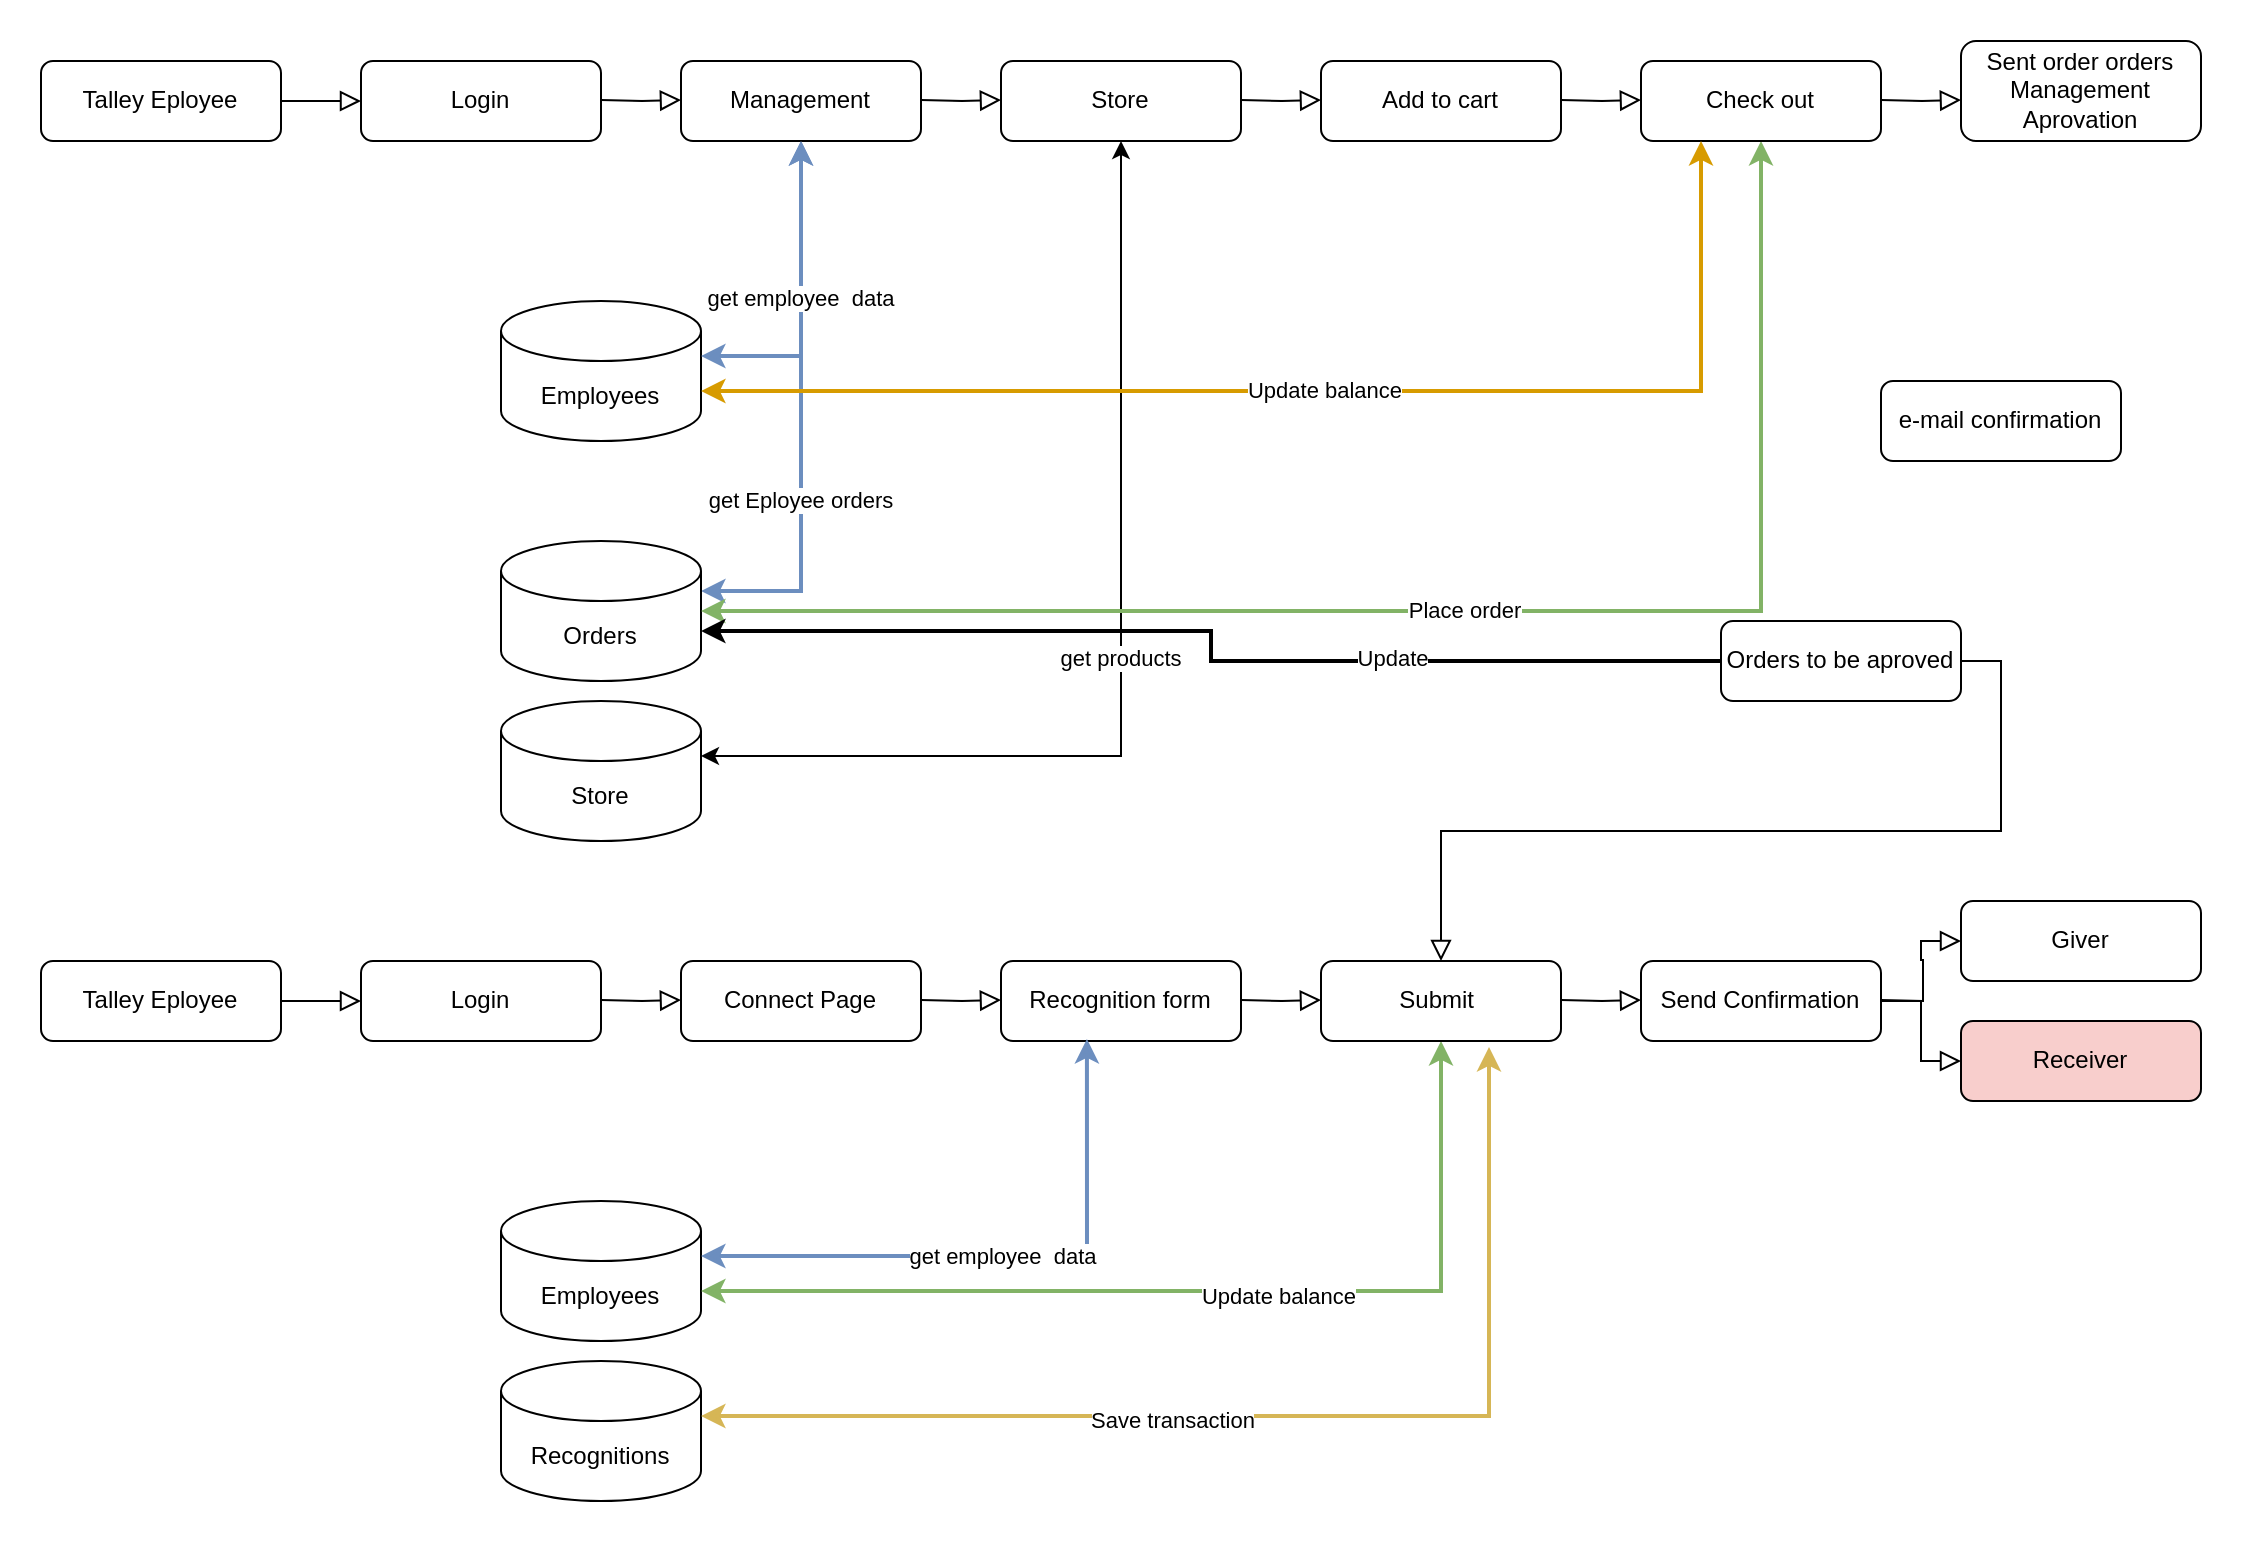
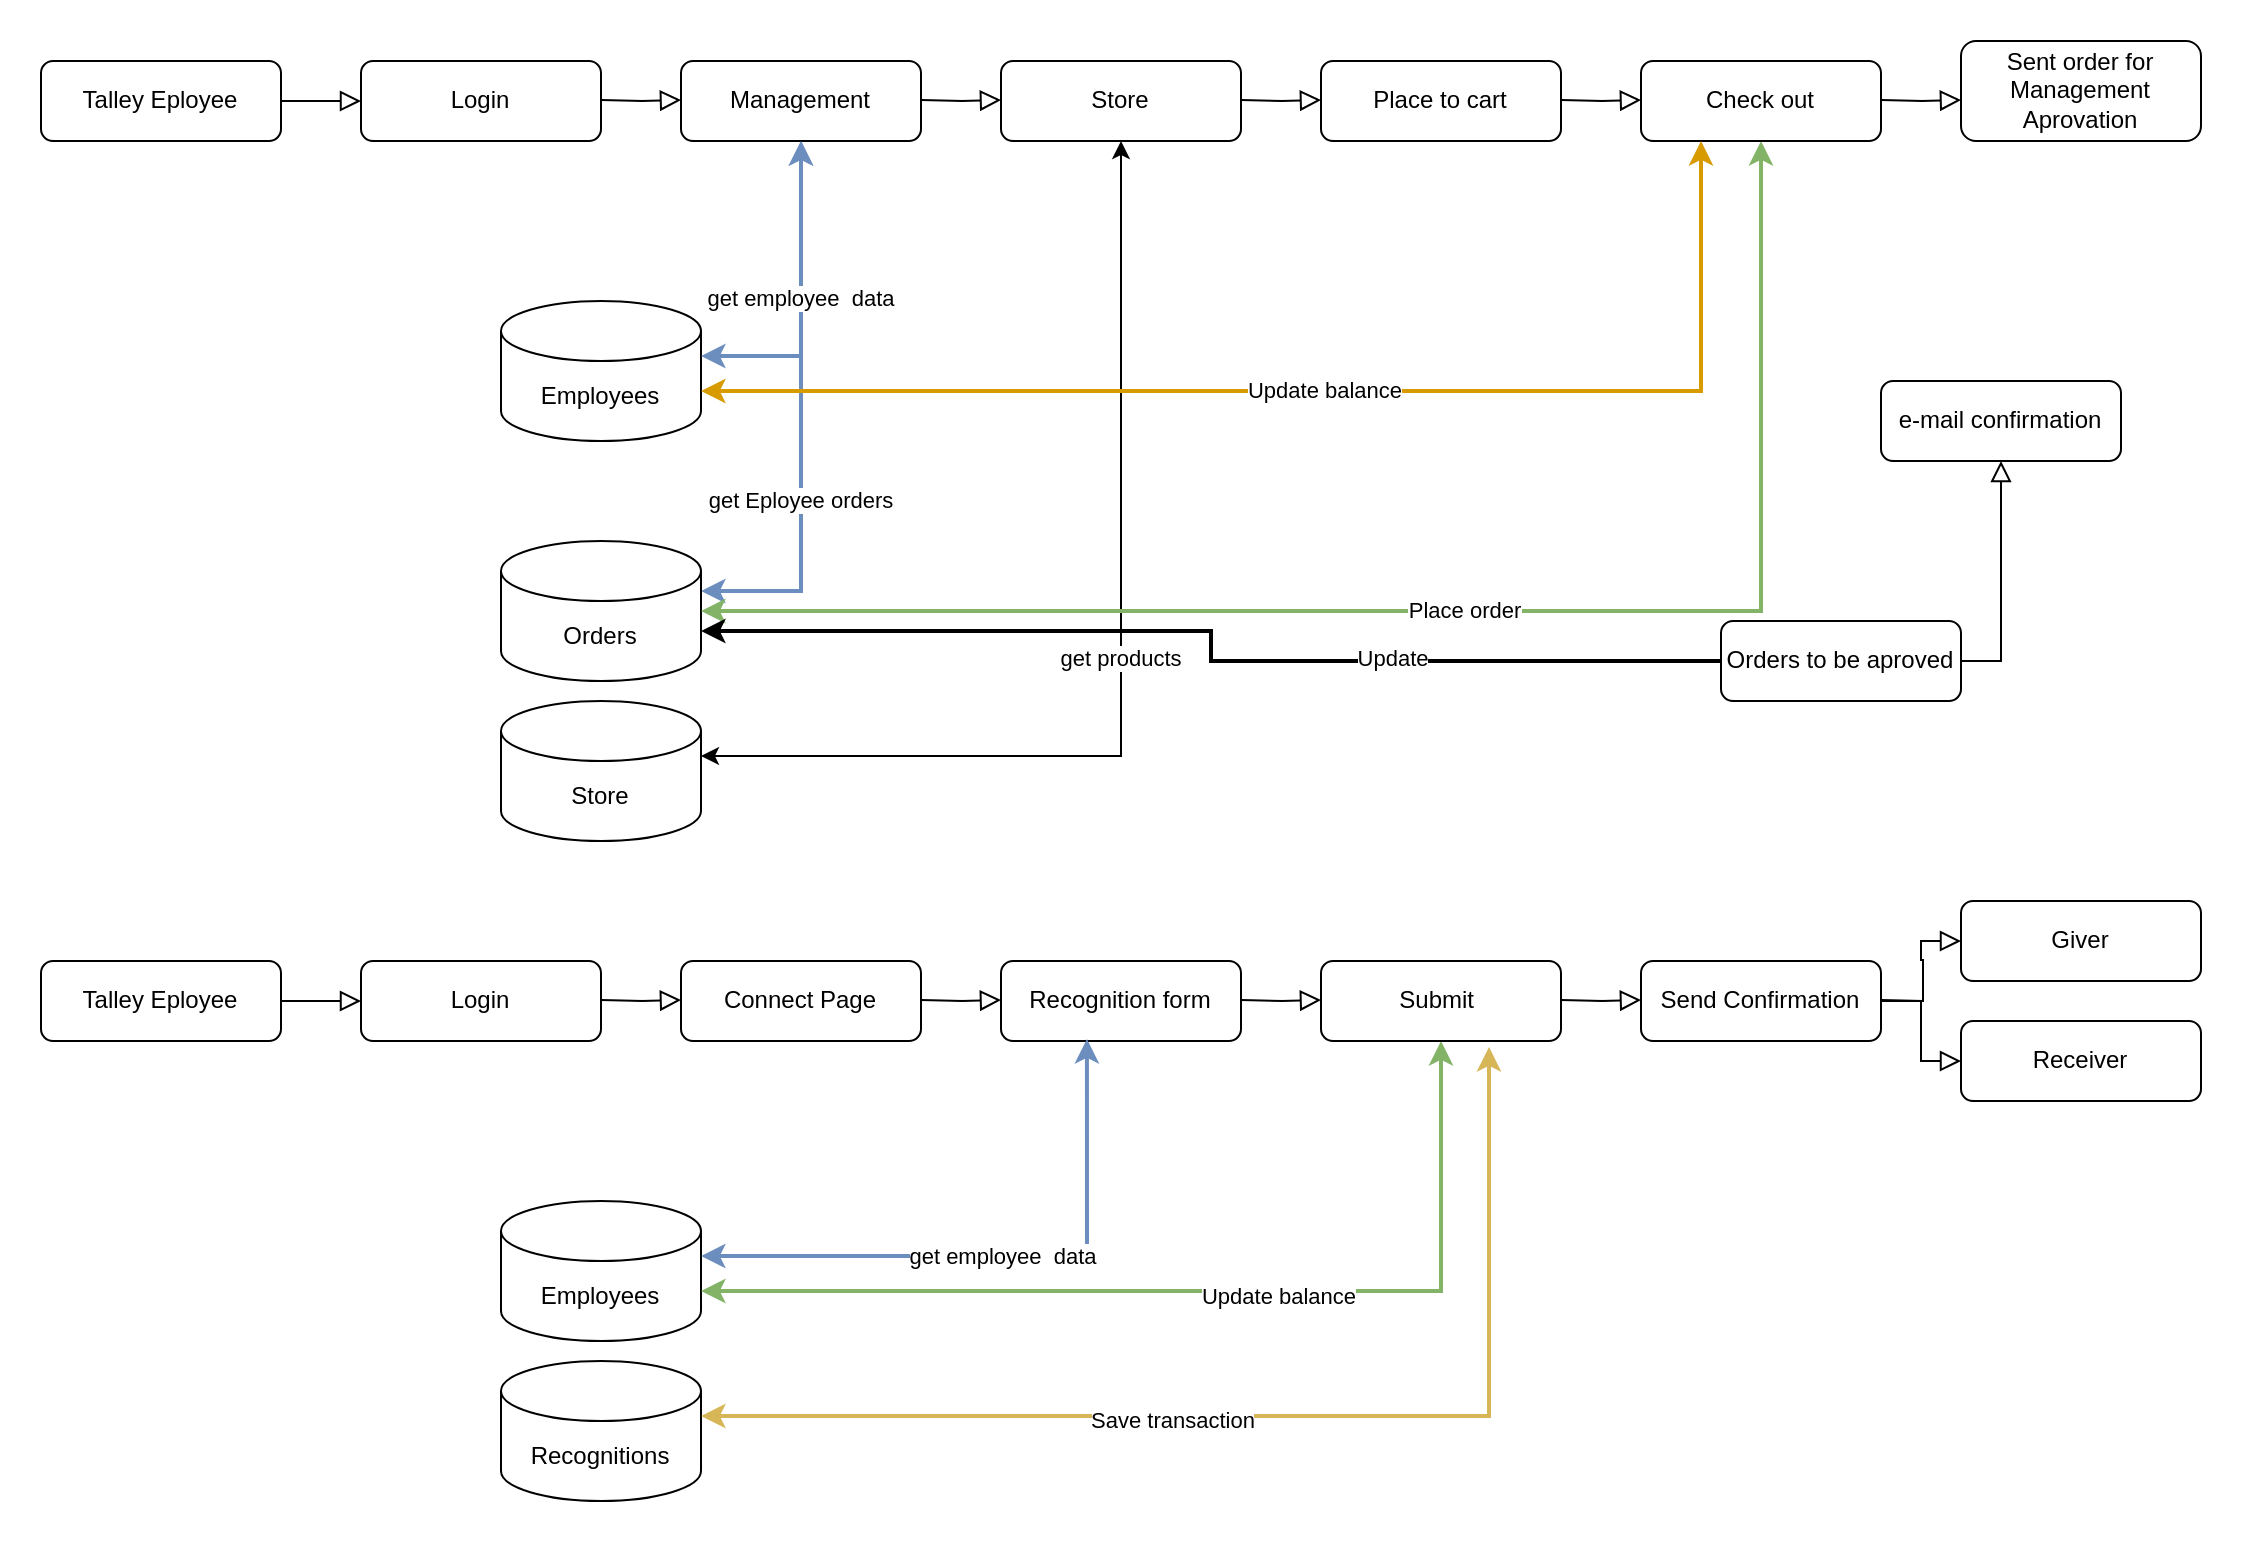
node "Sent order orders Management Aprovation": label "Sent order orders Management Aprovation" -> "Sent order for Management Aprovation"
node "Add to cart": label "Add to cart" -> "Place to cart"
edge "Orders to be aproved" -> "Submit": now "Orders to be aproved" -> "e-mail confirmation"
node "Receiver": fillcolor #f8cecc -> #ffffff
